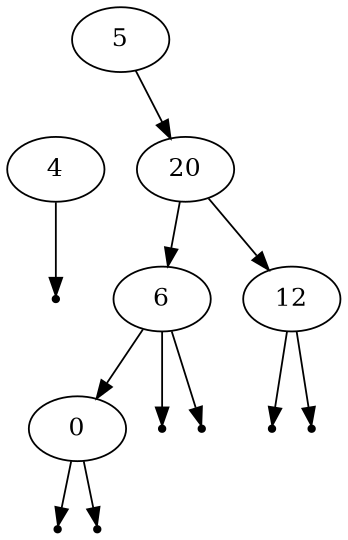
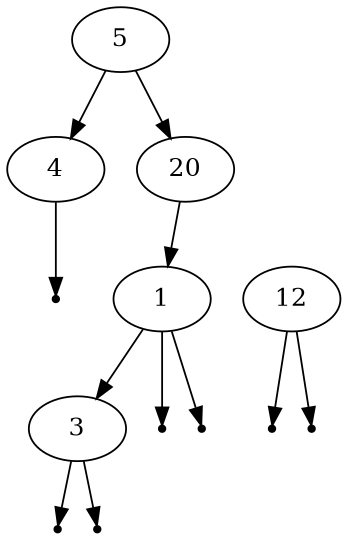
edge "5" -> "4": added
edge "20" -> "12": removed
node "6": label "6" -> "1"
node "0": label "0" -> "3"
